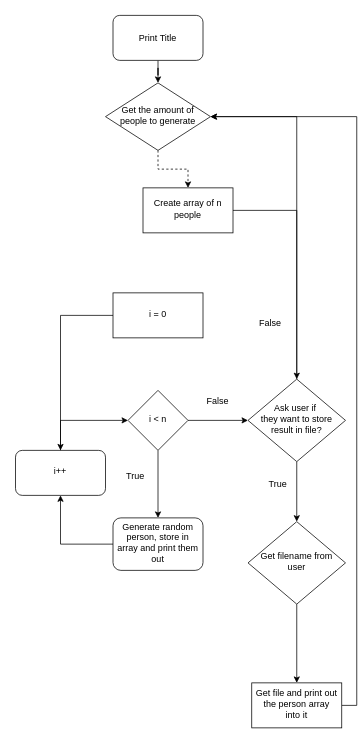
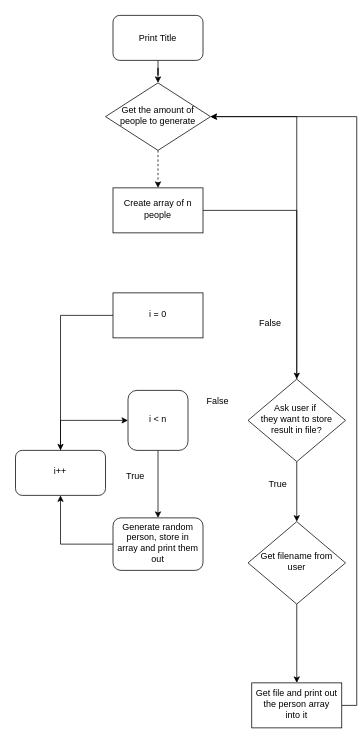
node "Create array of n people": moved (188, 210) -> (158, 210)
node "i < n": shape diamond -> rounded rectangle
edge "i < n" -> "Ask user if they want to store result in file?": removed
